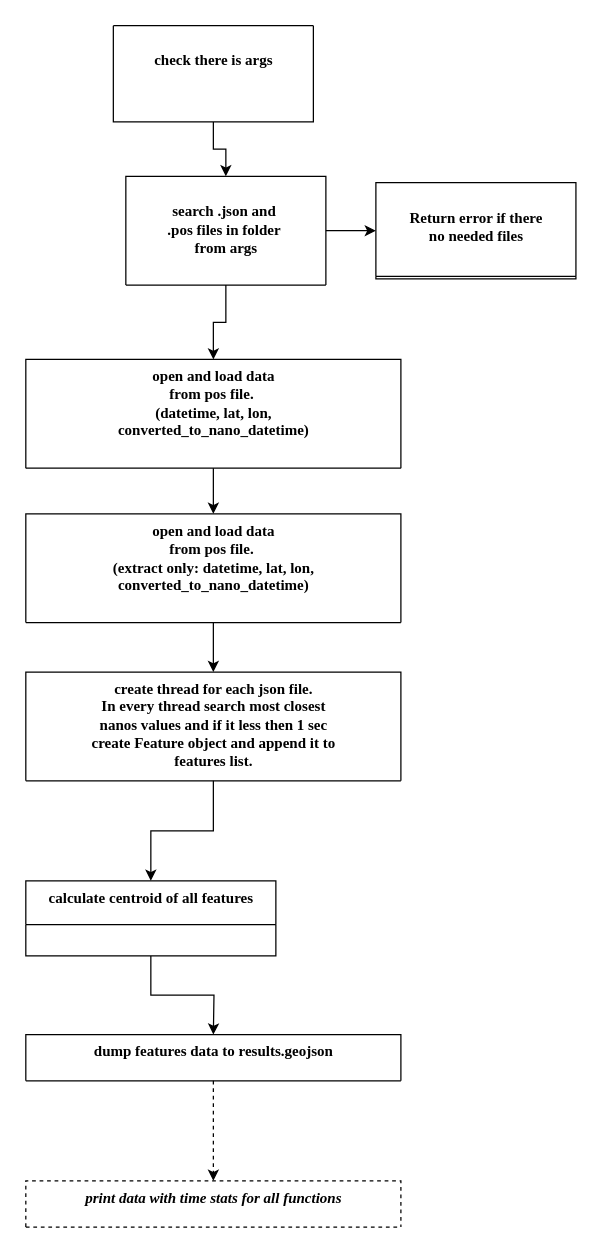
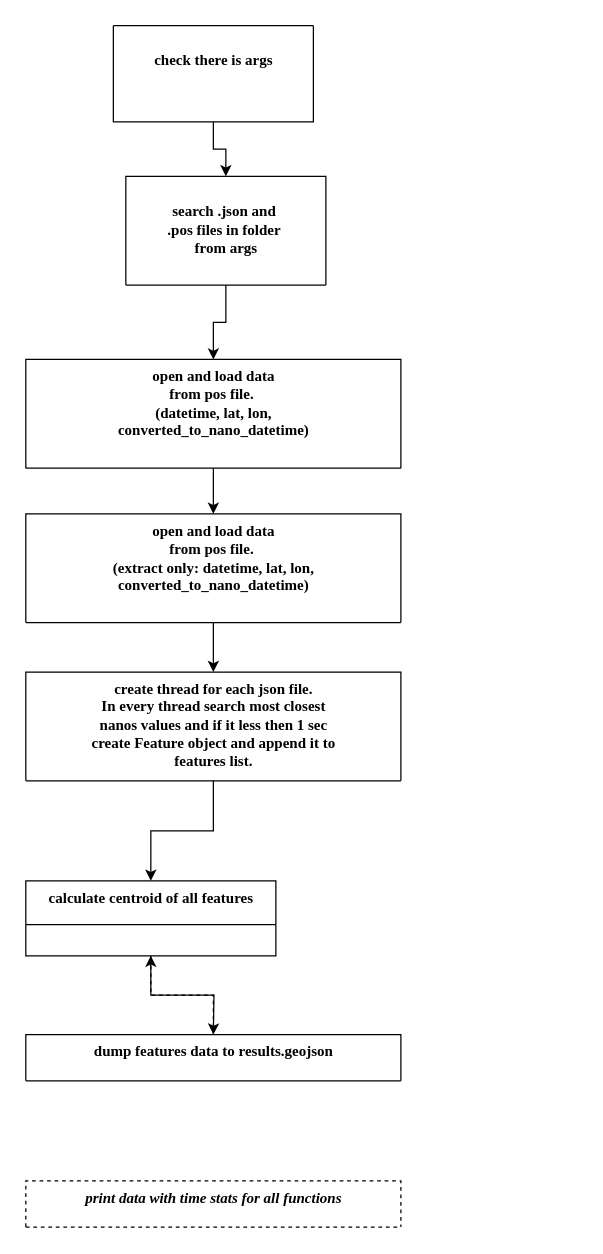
edge "search .json and .pos files in folder from args" -> "Return error if there no needed files": removed
node "Return error if there no needed files": removed
edge "dump features data to results.geojson" -> "print data with time stats for all functions": now "dump features data to results.geojson" -> "calculate centroid of all features"
